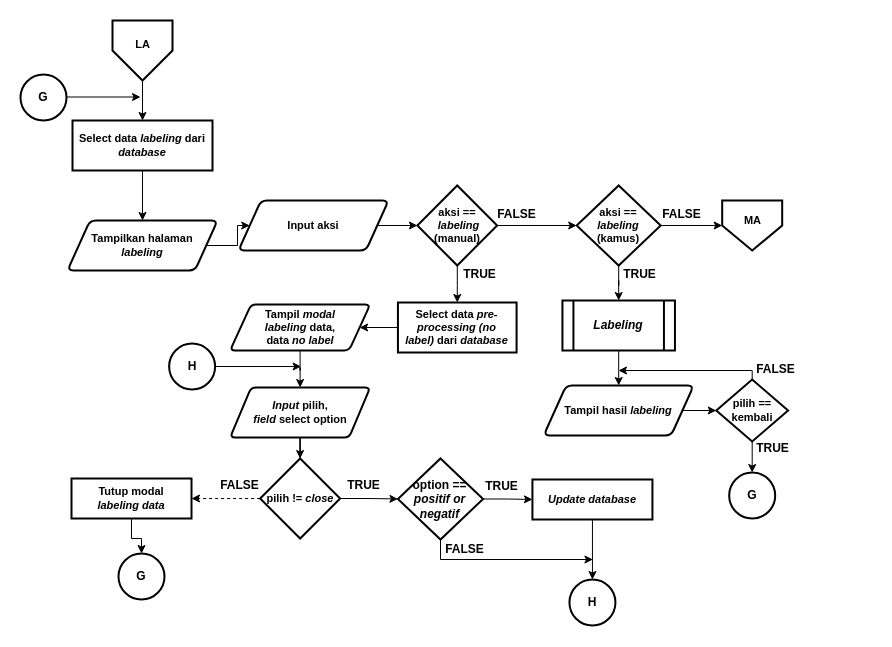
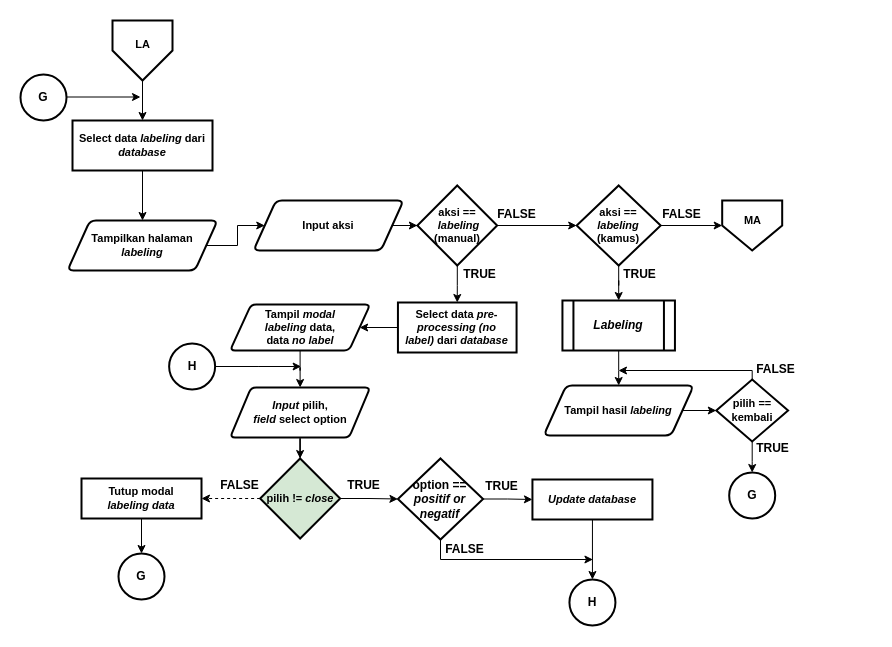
node "Input aksi": moved (314, 226) -> (329, 226)
node "Tutup modal labeling data": moved (132, 499) -> (142, 499)
node "pilih != close": fillcolor #ffffff -> #d5e8d4
